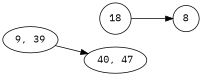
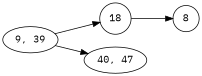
edge "9, 39" -> "18": added
